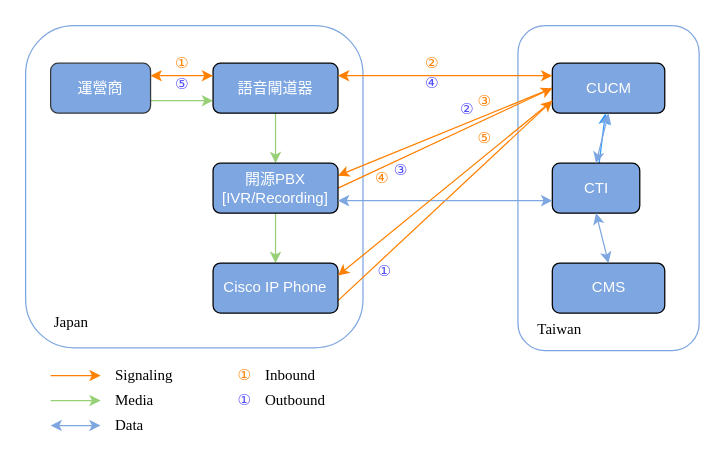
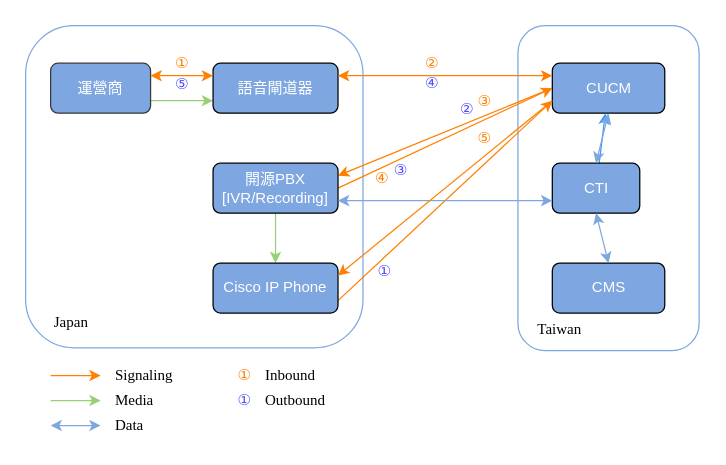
edge "語音閘道器" -> "開源PBX [IVR/Recording]": removed
